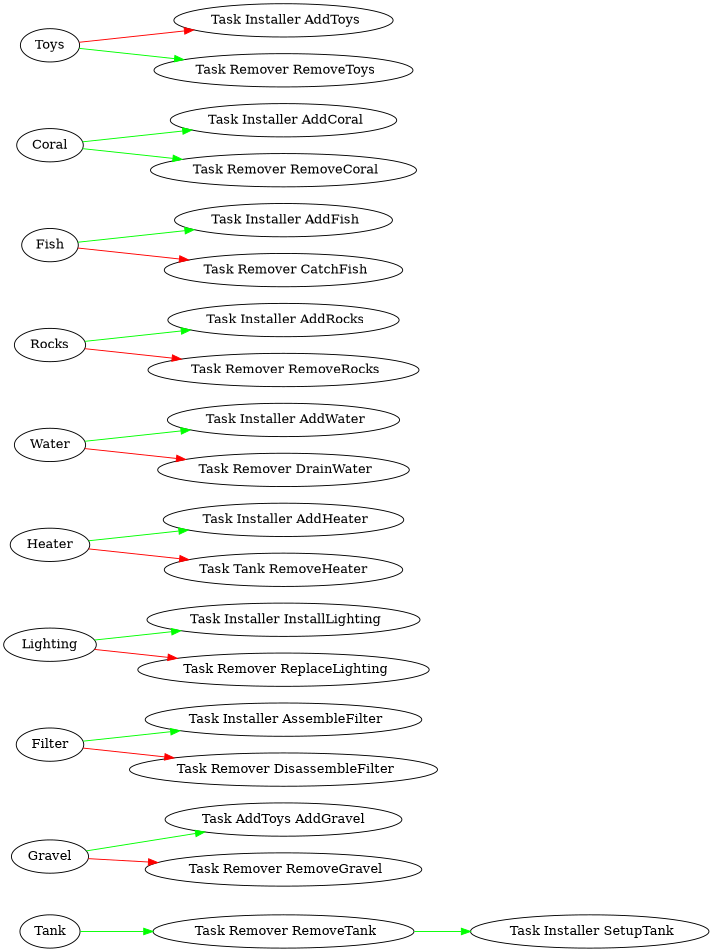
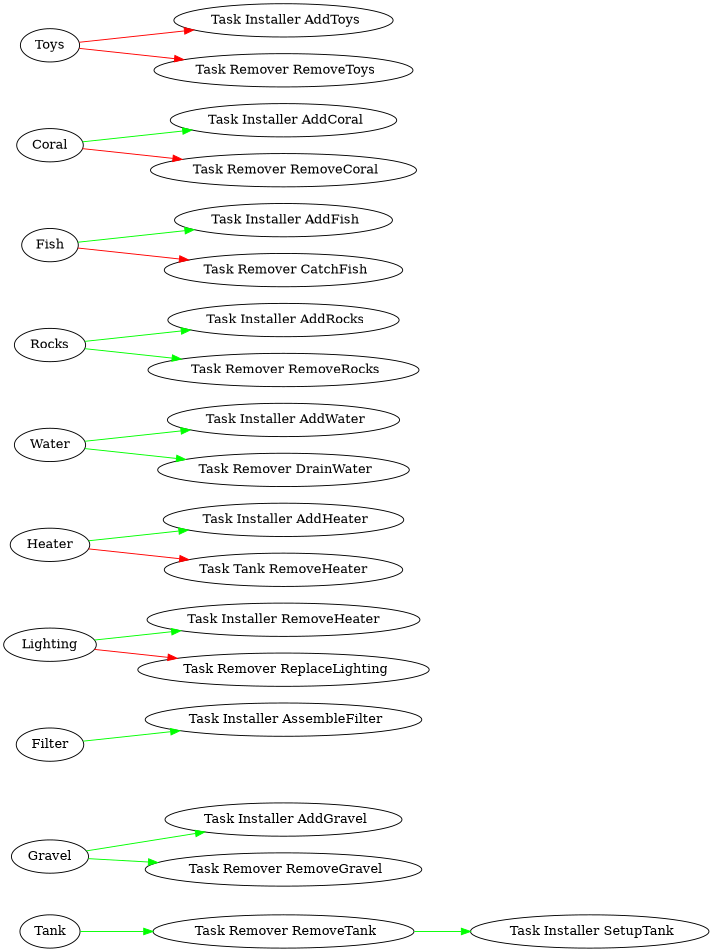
edge "Toys" -> "Task Remover RemoveToys": color green -> red
edge "Coral" -> "Task Remover RemoveCoral": color green -> red
edge "Rocks" -> "Task Remover RemoveRocks": color red -> green
edge "Water" -> "Task Remover DrainWater": color red -> green
node "Task Installer InstallLighting": label "Task Installer InstallLighting" -> "Task Installer RemoveHeater"
node "Task Remover DisassembleFilter": removed
node "Task AddToys AddGravel": label "Task AddToys AddGravel" -> "Task Installer AddGravel"
edge "Gravel" -> "Task Remover RemoveGravel": color red -> green
